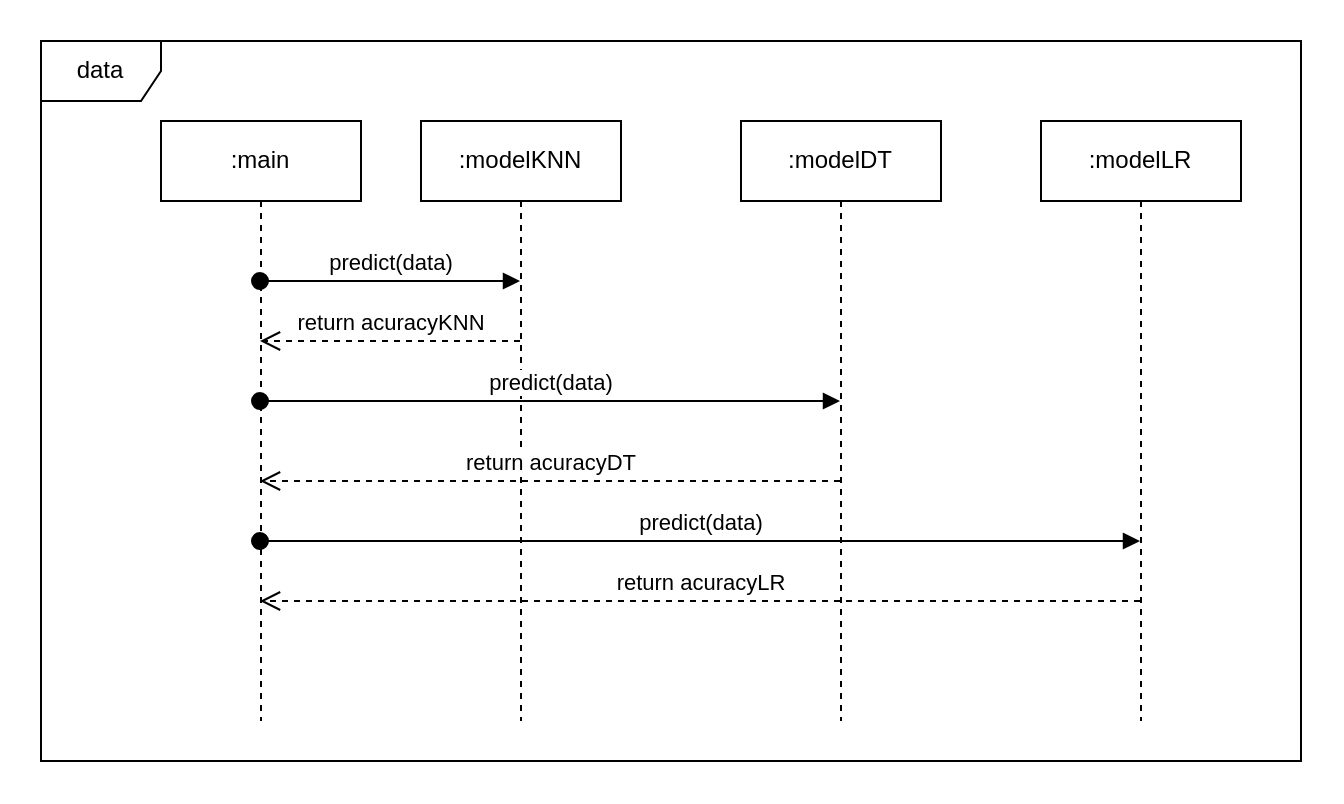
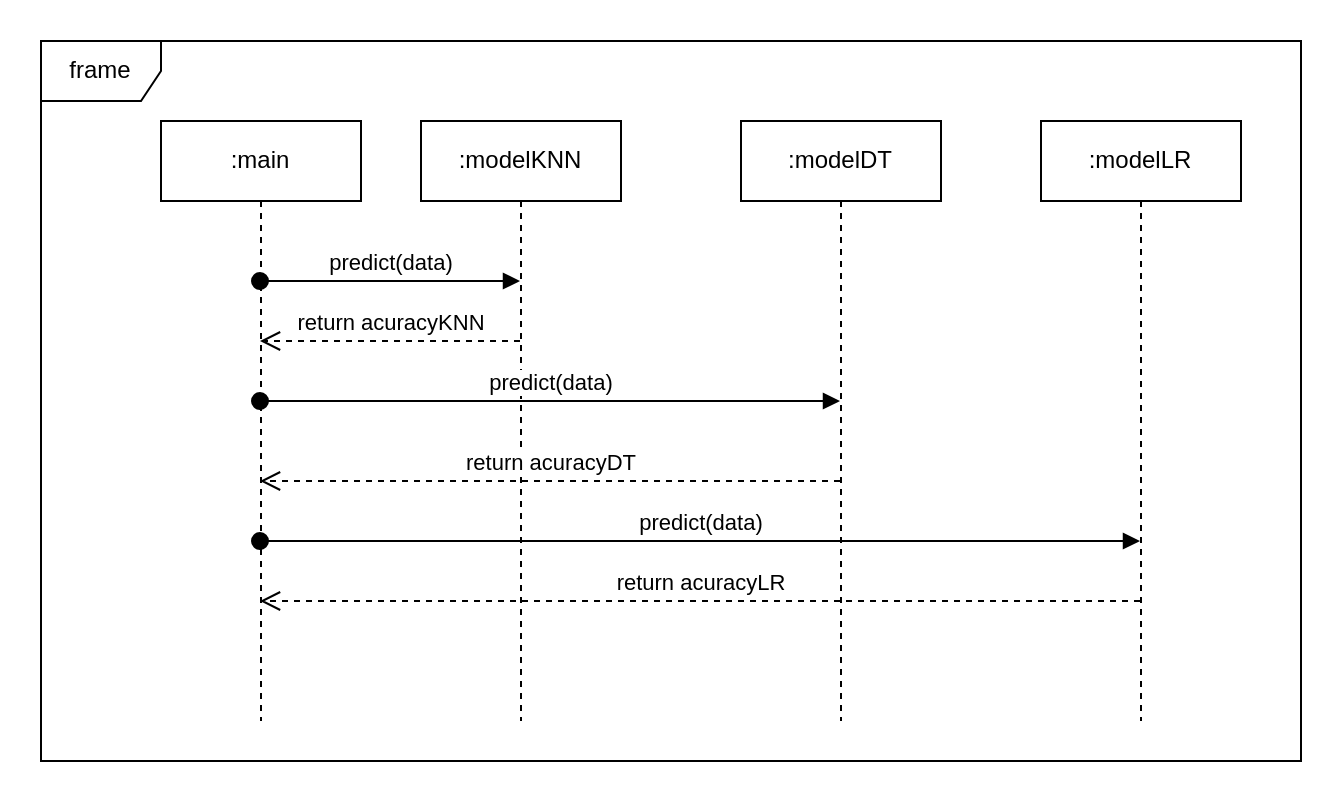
node "data": label "data" -> "frame"
